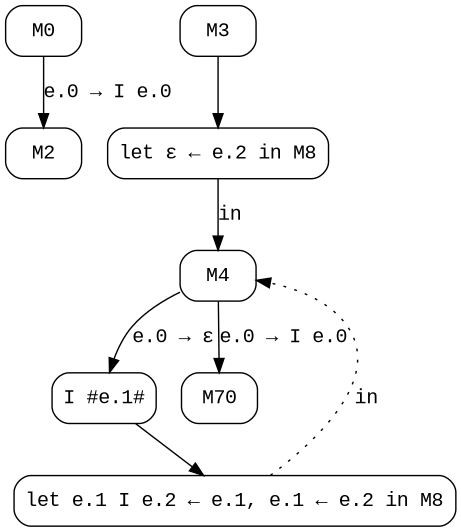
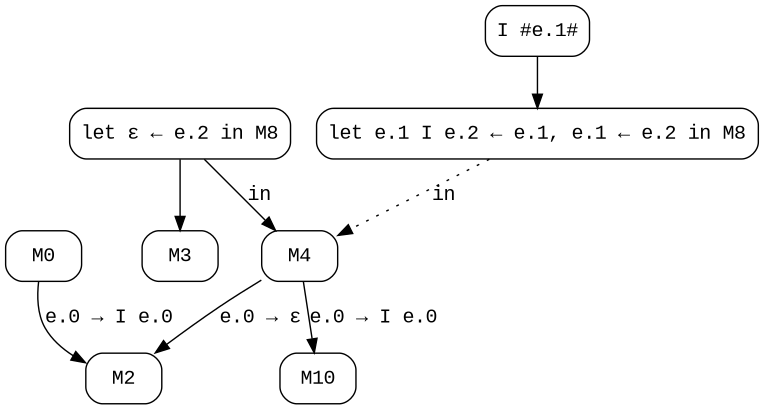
edge "M3" -> "let ε ← e.2 in M8": reversed
edge "M4" -> "I #e.1#": now "M4" -> "M2"
node "M70": label "M70" -> "M10"
